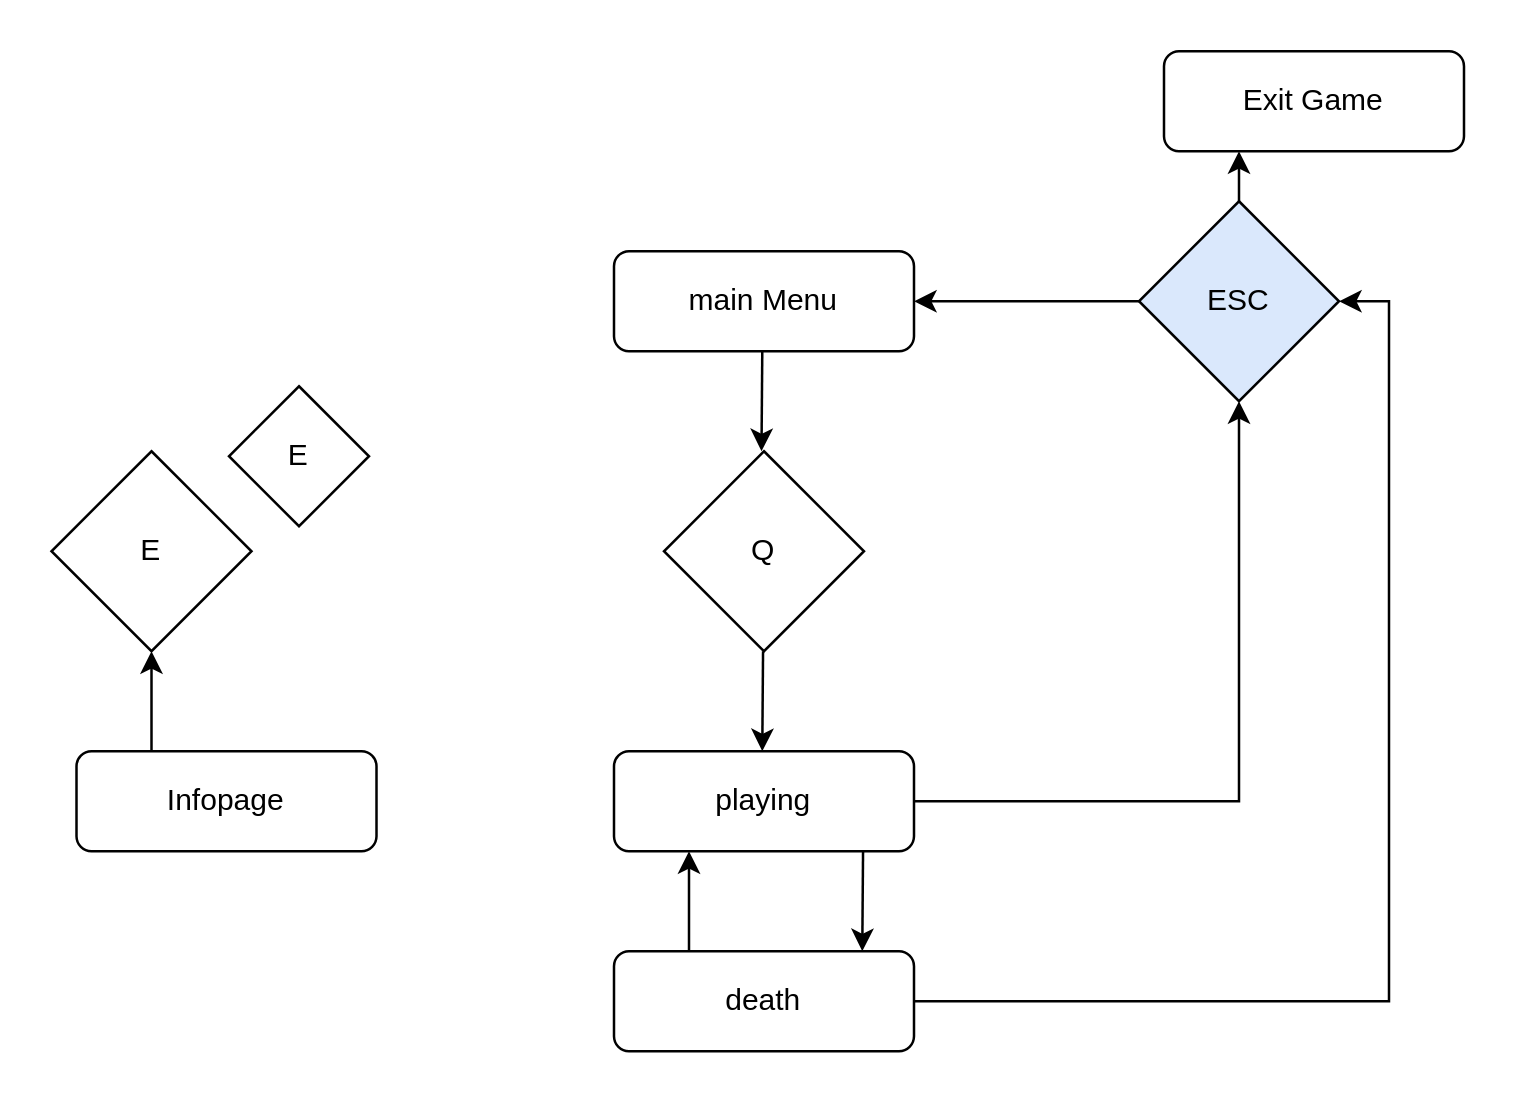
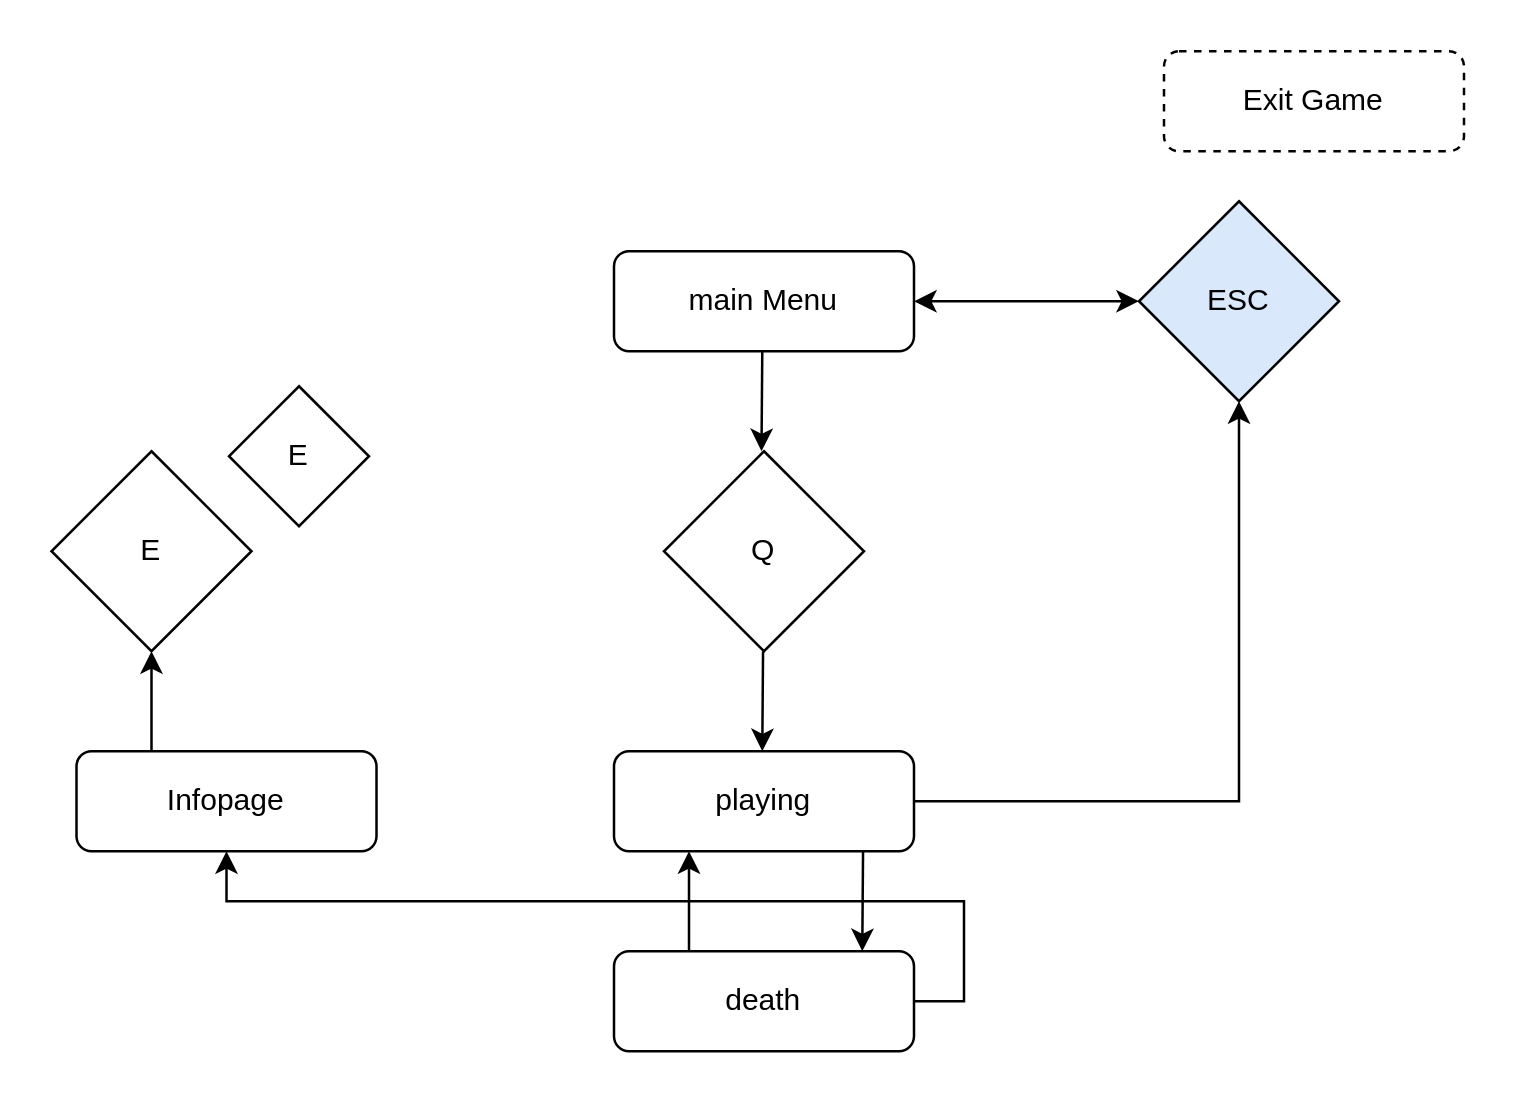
node "Exit Game": style solid -> dashed
edge "ESC" -> "Exit Game": removed
edge "ESC" -> "main Menu": arrowhead none -> classic
edge "death" -> "ESC": now "death" -> "Infopage"
